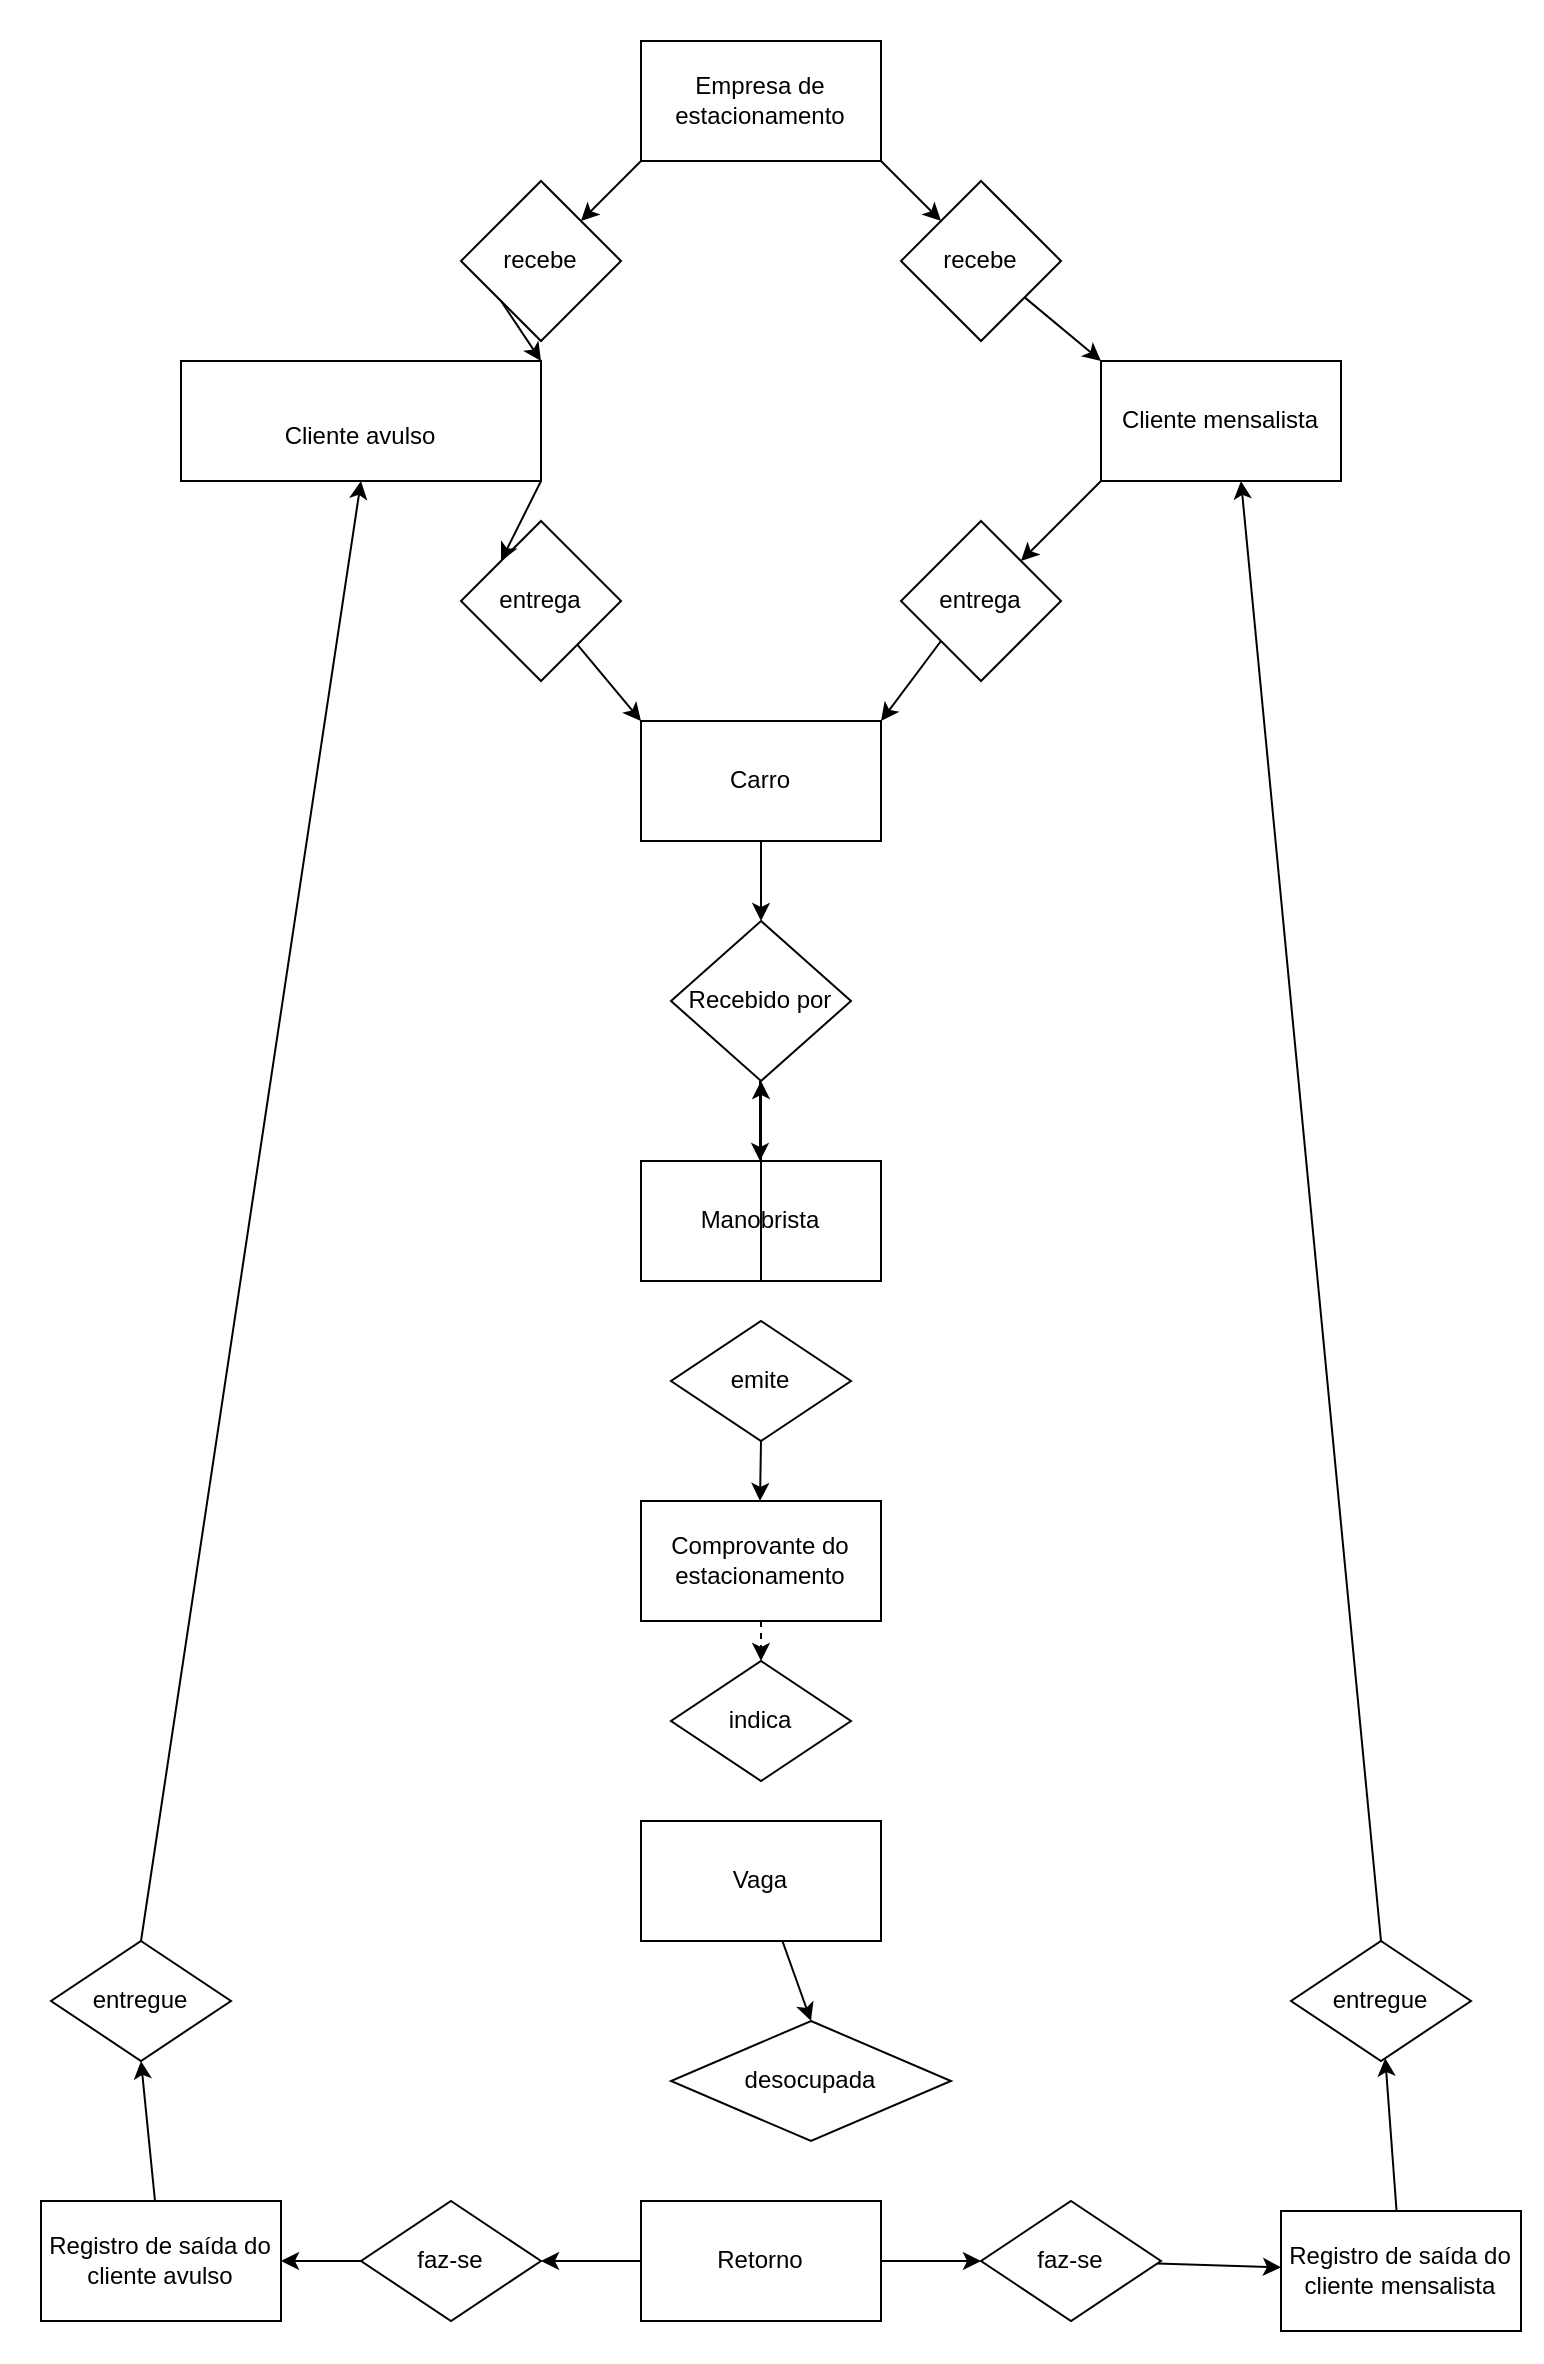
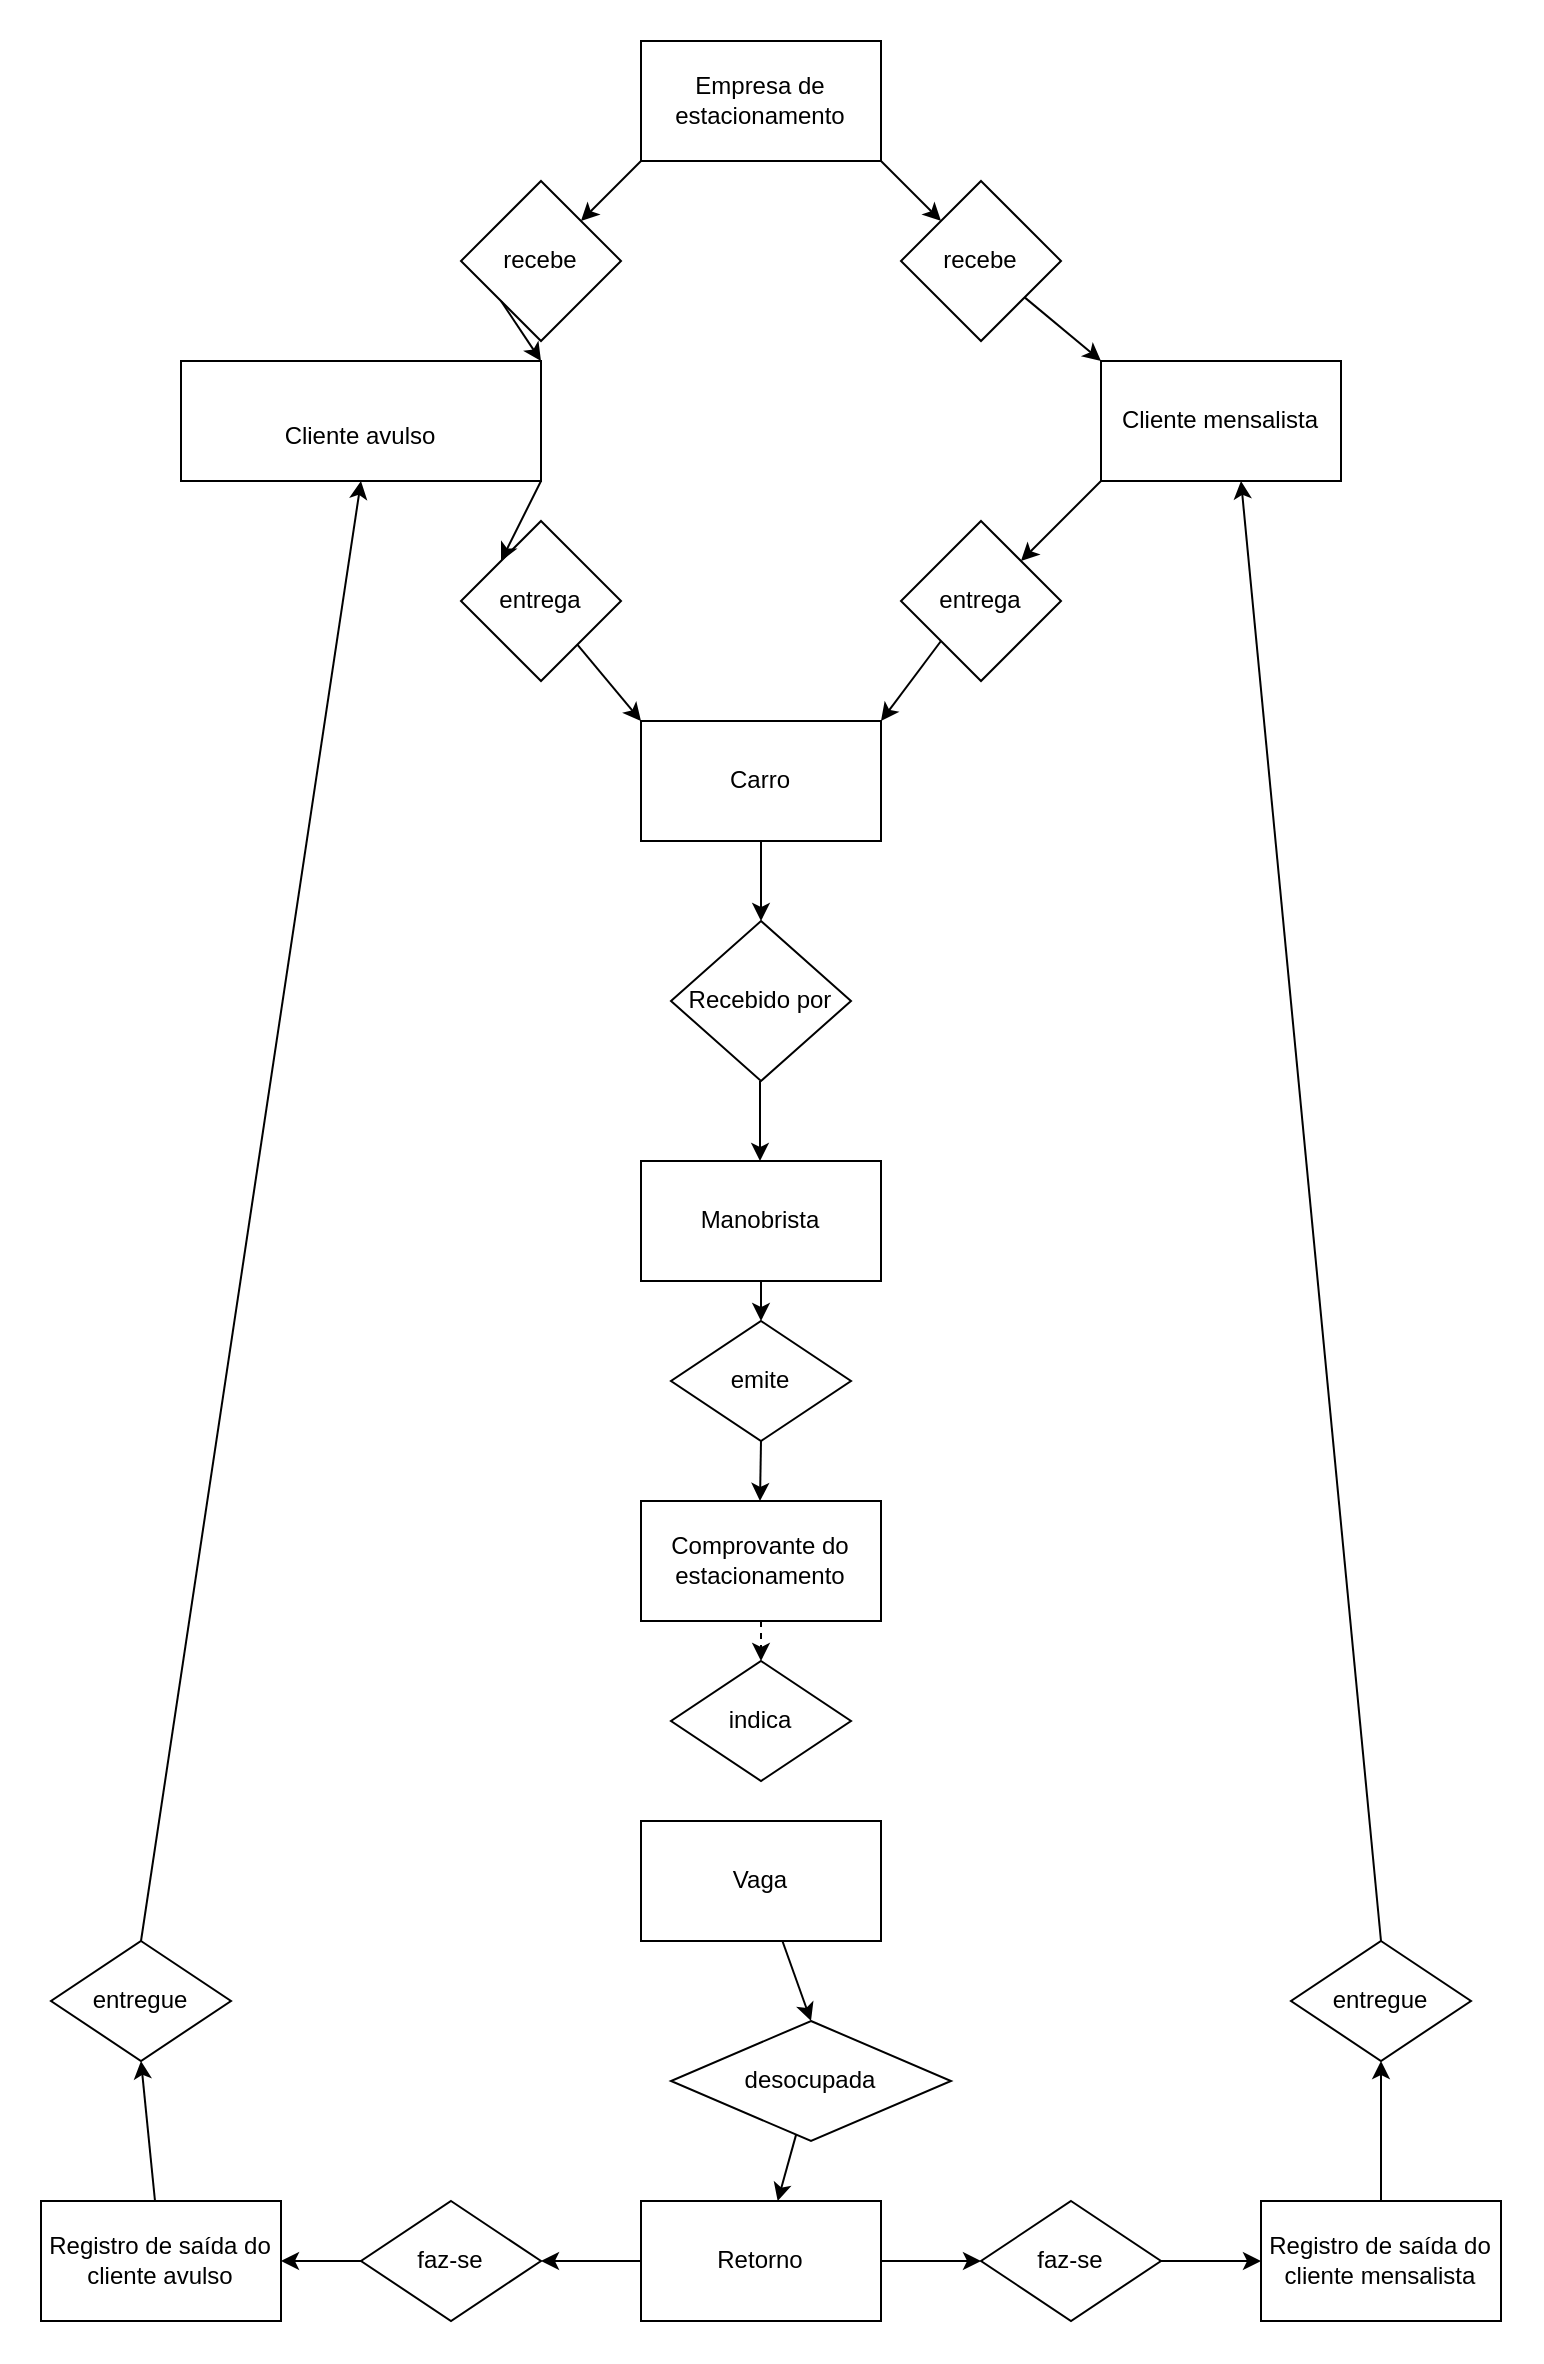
edge "Manobrista" -> "Recebido por": now "Manobrista" -> "emite"
edge "desocupada" -> "Retorno": added
node "Registro de saída do cliente mensalista": moved (1401, 2271) -> (1381, 2261)
